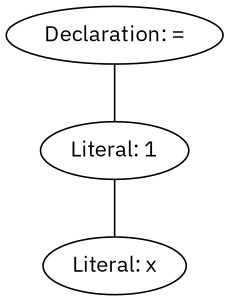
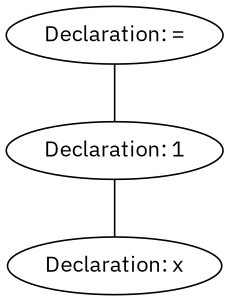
node "Literal: 1": label "Literal: 1" -> "Declaration: 1"
node "Literal: x": label "Literal: x" -> "Declaration: x"
